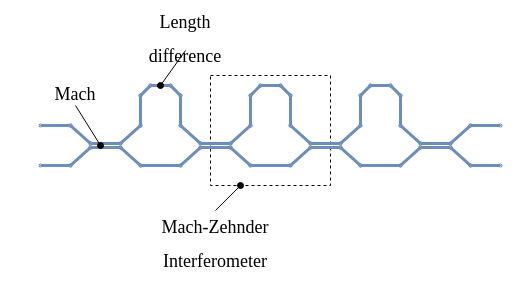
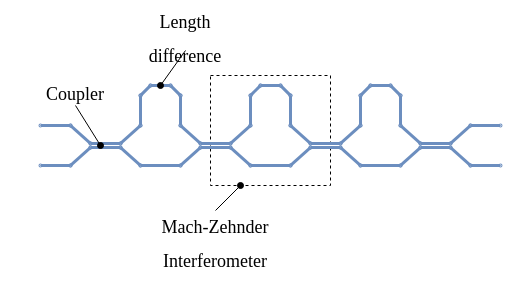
node "Mach": label "Mach" -> "Coupler"
